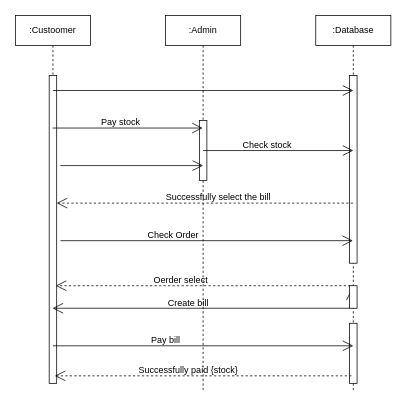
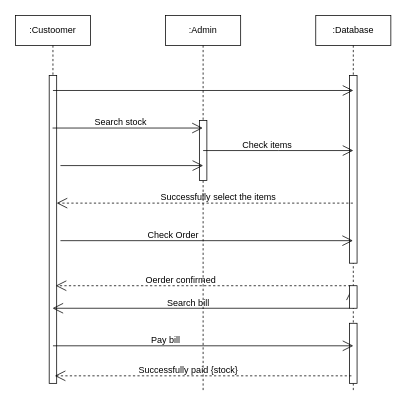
node "Pay stock": label "Pay stock" -> "Search stock"
node "Check stock": label "Check stock" -> "Check items"
node "Successfully select the bill": label "Successfully select the bill" -> "Successfully select the items"
node "Oerder select": label "Oerder select" -> "Oerder confirmed"
node "Create bill": label "Create bill" -> "Search bill"
